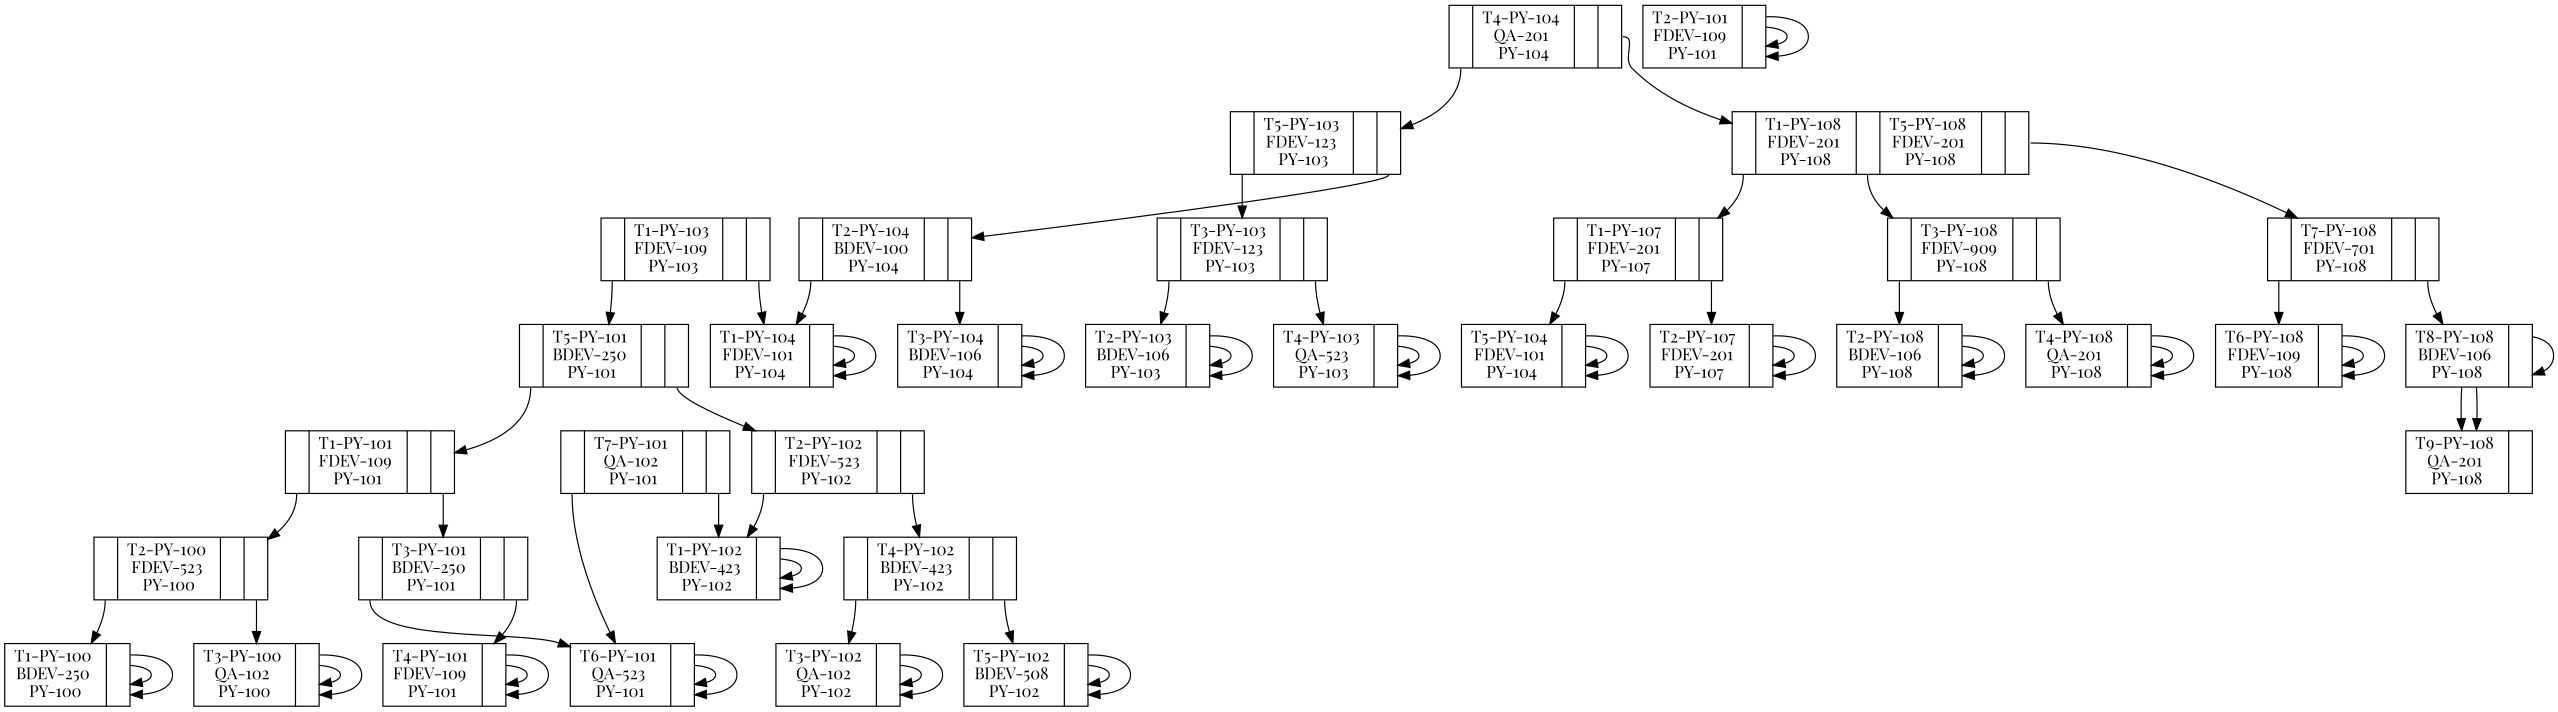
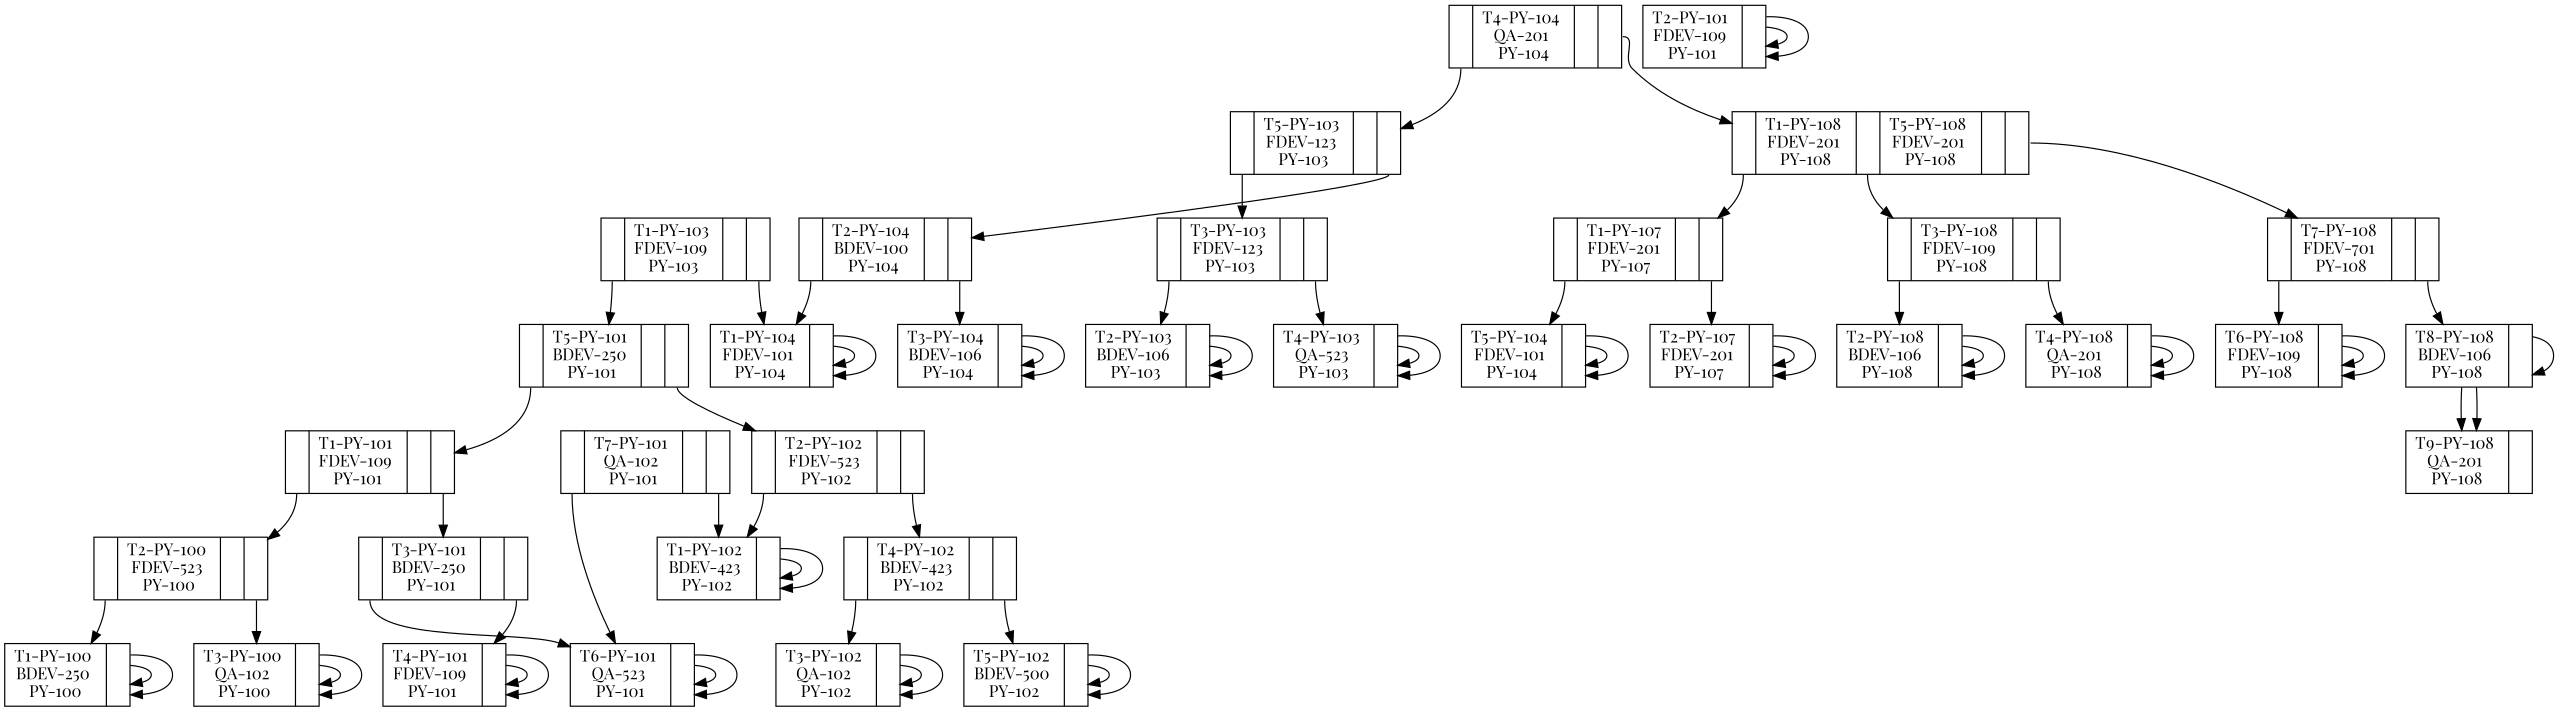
node "T3-PY-108": text "FDEV-909" -> "FDEV-109"
node "T5-PY-102": text "BDEV-508" -> "BDEV-500"
